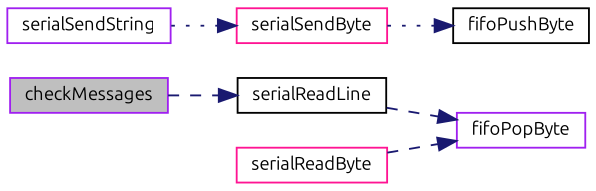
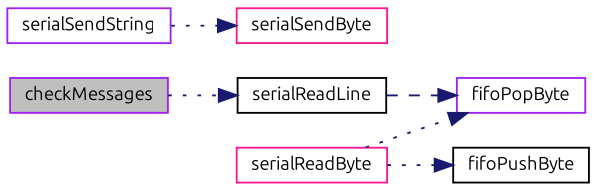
edge "serialSendByte" -> "fifoPushByte": now "serialReadByte" -> "fifoPushByte"
edge "checkMessages" -> "serialReadLine": style dashed -> dotted
edge "serialReadByte" -> "fifoPopByte": style dashed -> dotted
